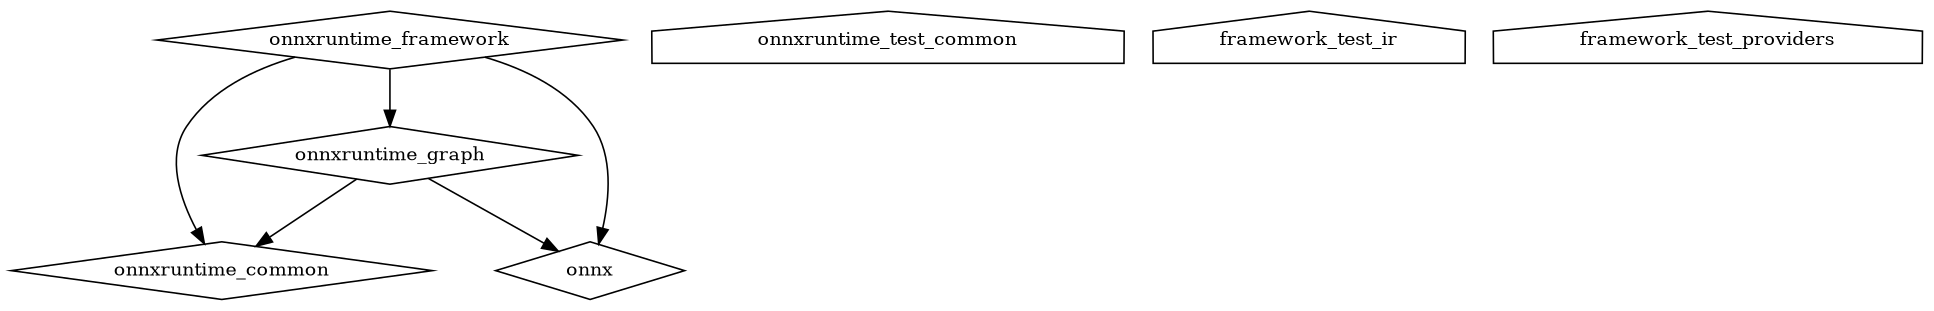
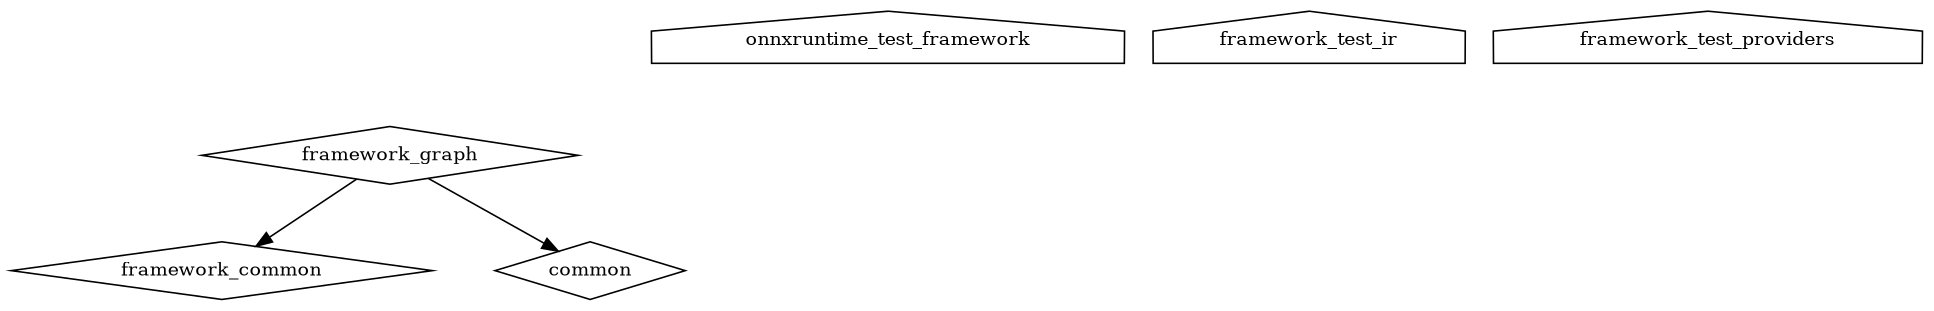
node "onnxruntime_framework": removed
node "onnxruntime_test_common": label "onnxruntime_test_common" -> "onnxruntime_test_framework"
node "onnxruntime_graph": label "onnxruntime_graph" -> "framework_graph"
node "onnxruntime_common": label "onnxruntime_common" -> "framework_common"
node "onnx": label "onnx" -> "common"
